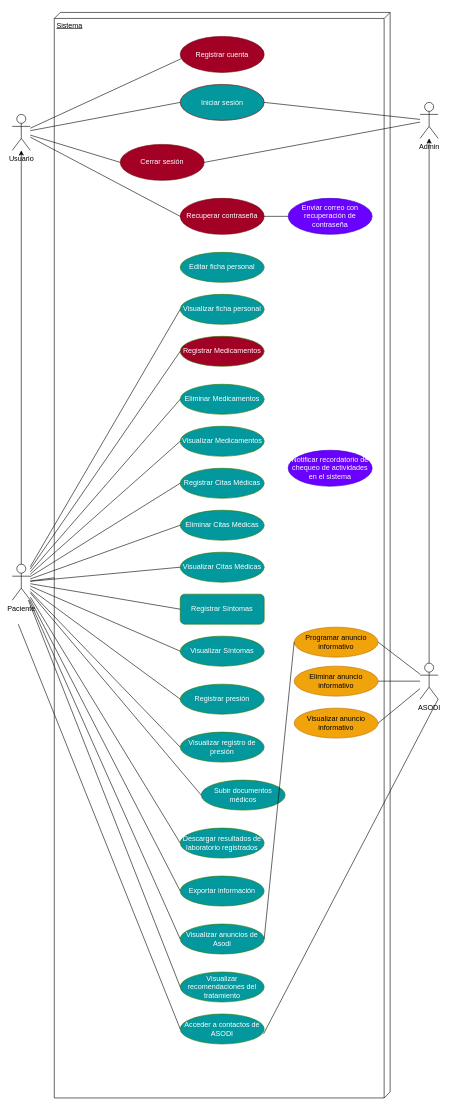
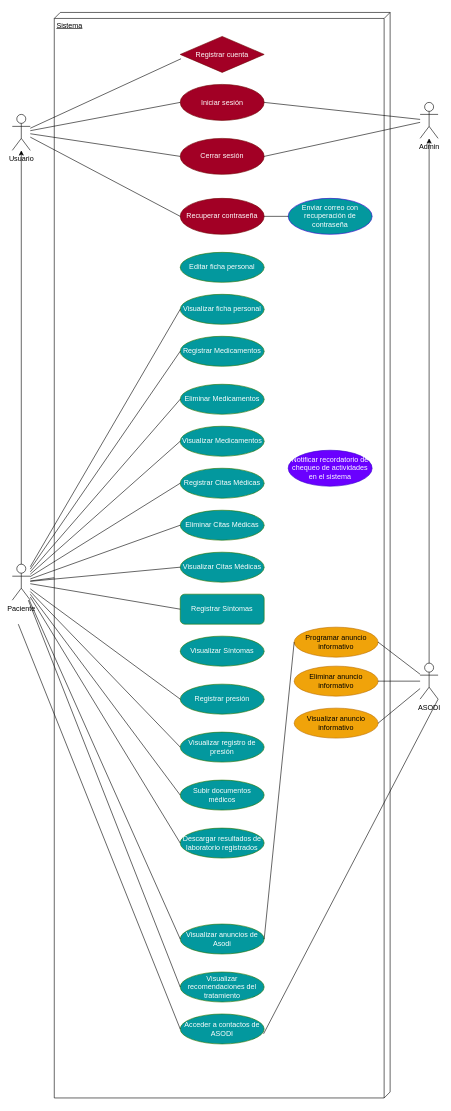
node "Registrar cuenta": shape ellipse -> diamond
node "Iniciar sesión": fillcolor #03989e -> #a20025
node "Cerrar sesión": moved (162, 162) -> (222, 156)
node "Enviar correo con recuperación de contraseña": fillcolor #6a00ff -> #03989e
node "Registrar Medicamentos": fillcolor #a20025 -> #03989e
edge "Paciente" -- "Visualizar Síntomas": removed
edge "Paciente" -- "Exportar información": removed
node "Subir documentos médicos": moved (243, 795) -> (222, 795)
node "Exportar información": removed
